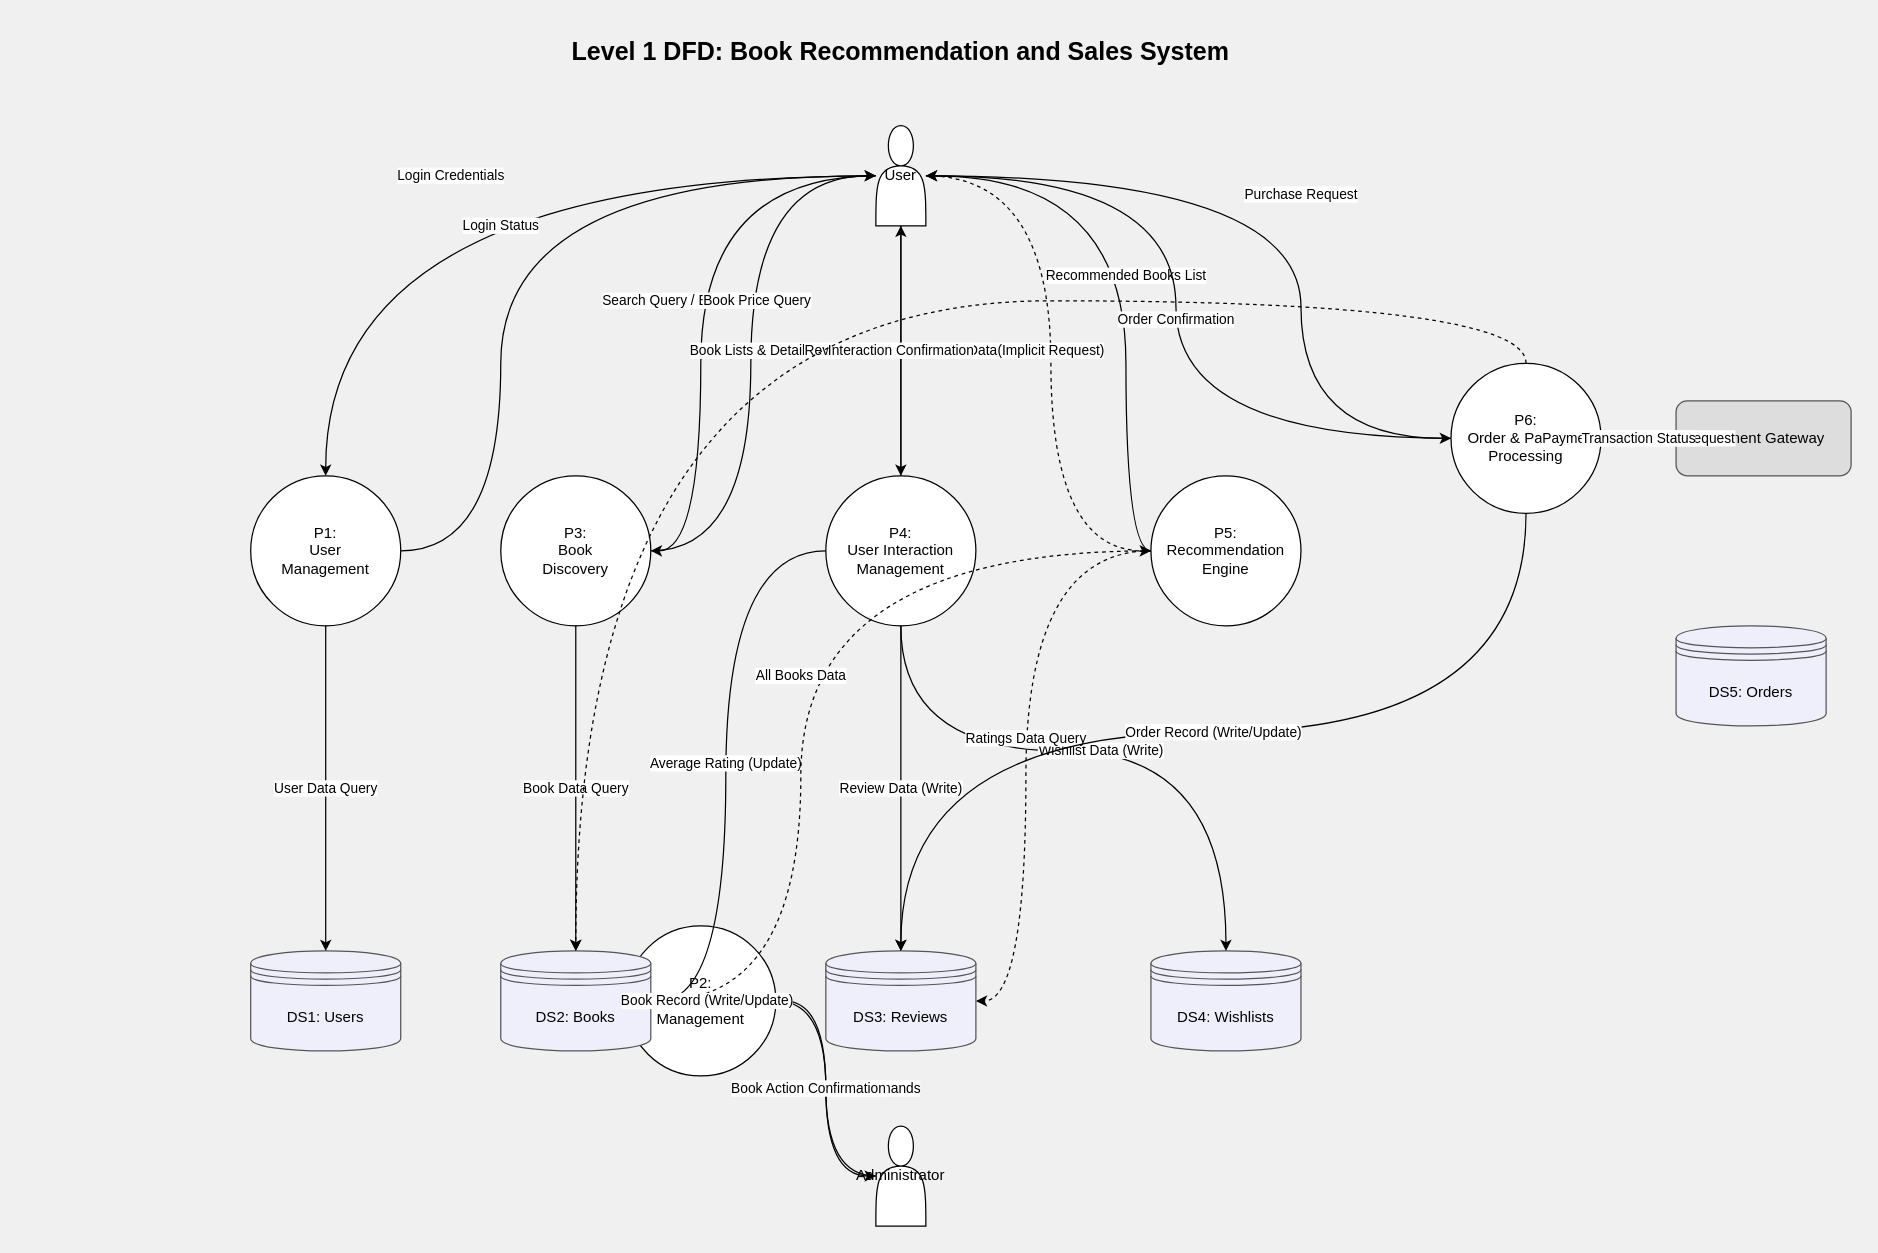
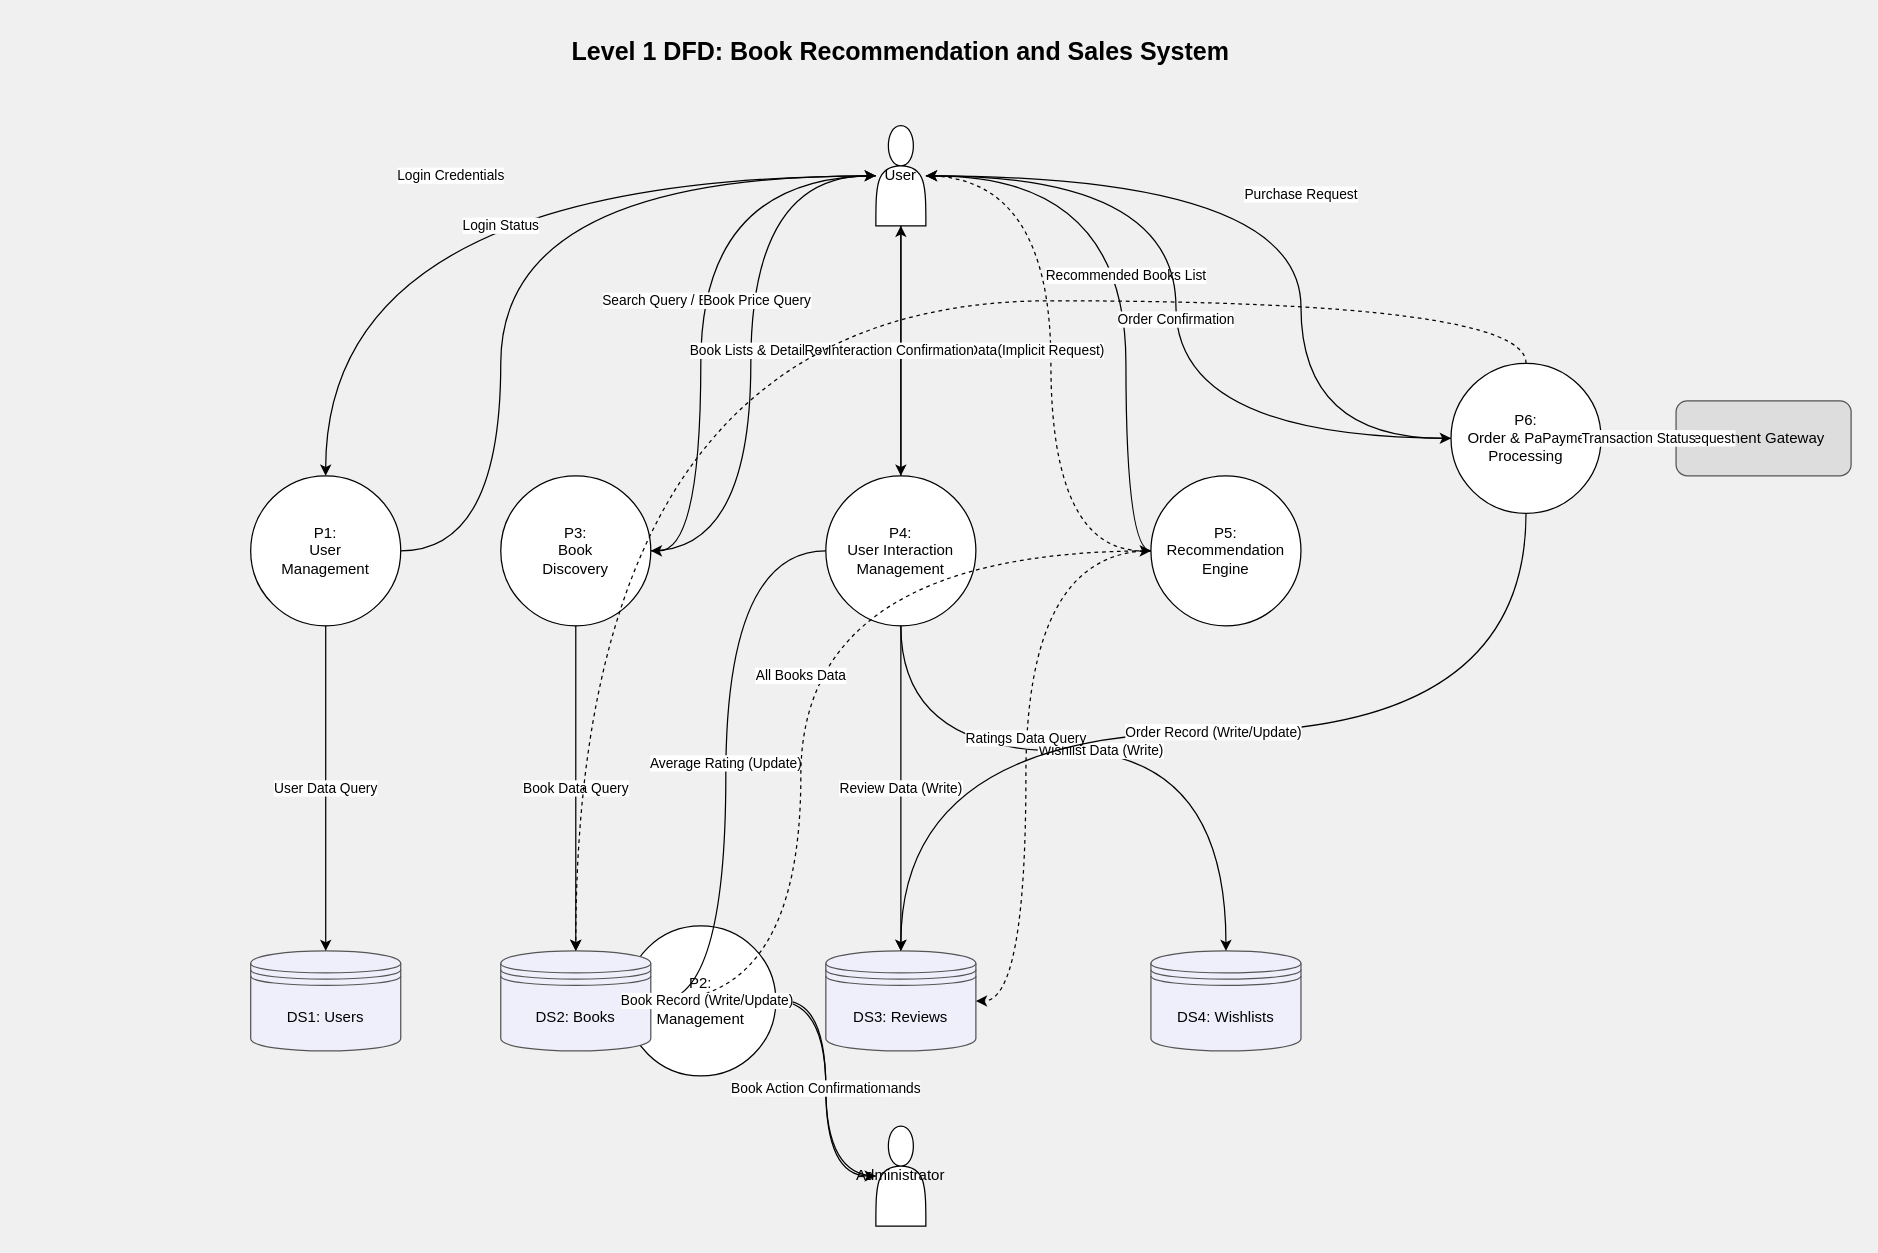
node "DS5: Orders": removed
